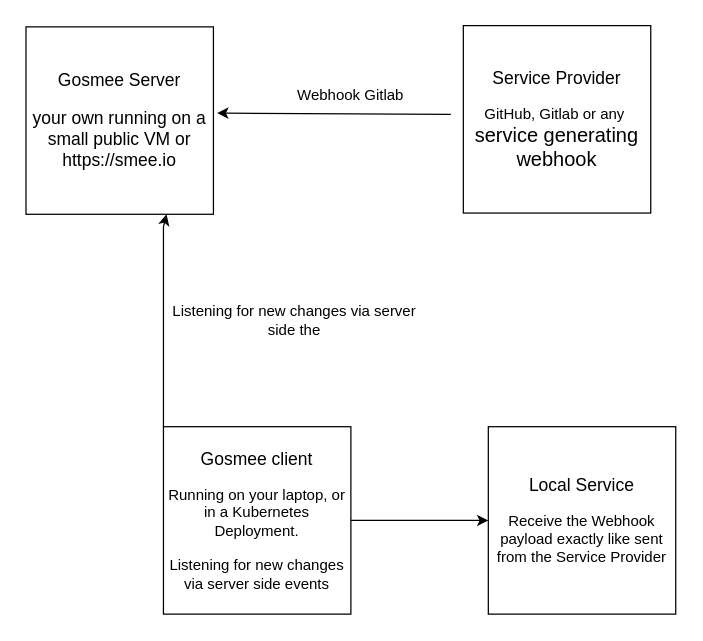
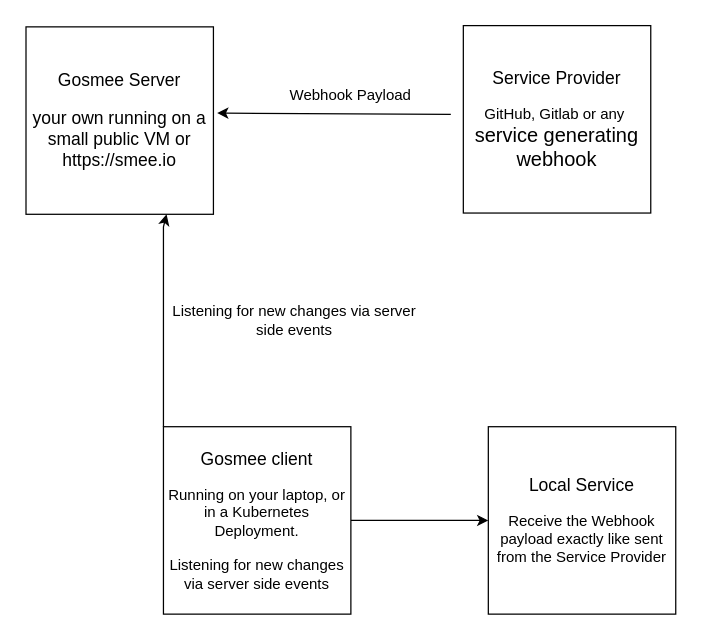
node "Webhook Gitlab": label "Webhook Gitlab" -> "Webhook Payload"
node "Listening for new changes via server side the": label "Listening for new changes via server side the" -> "Listening for new changes via server side events"
